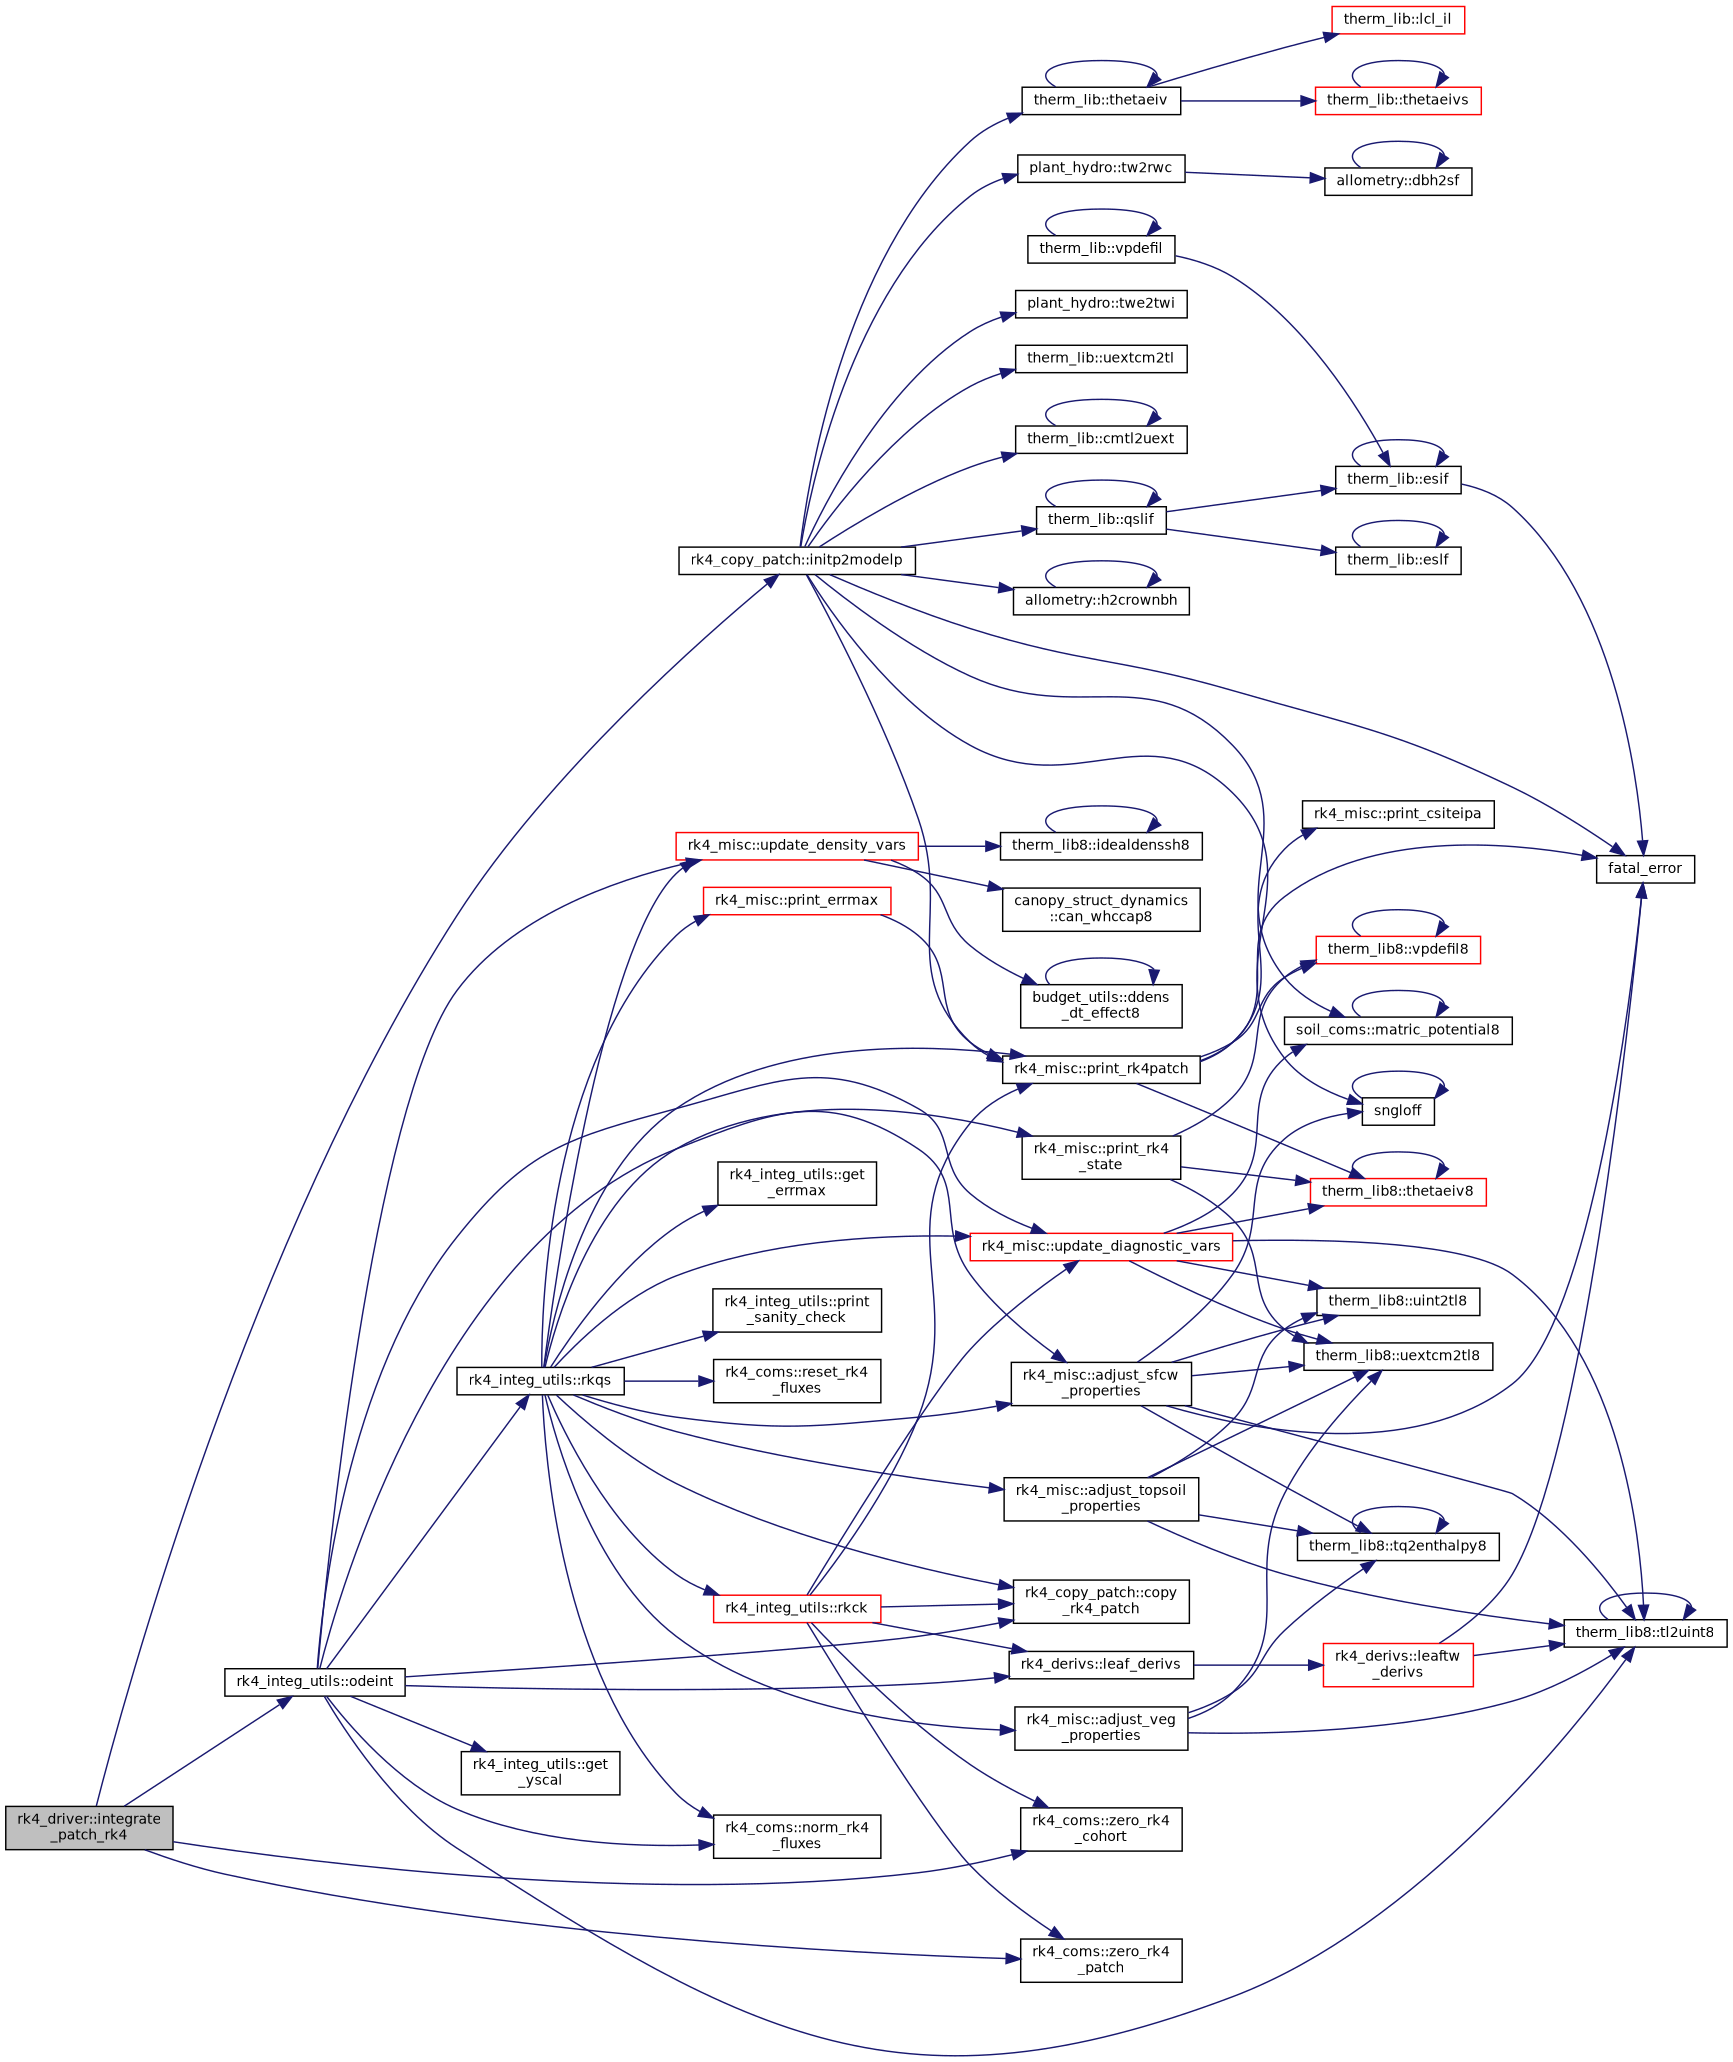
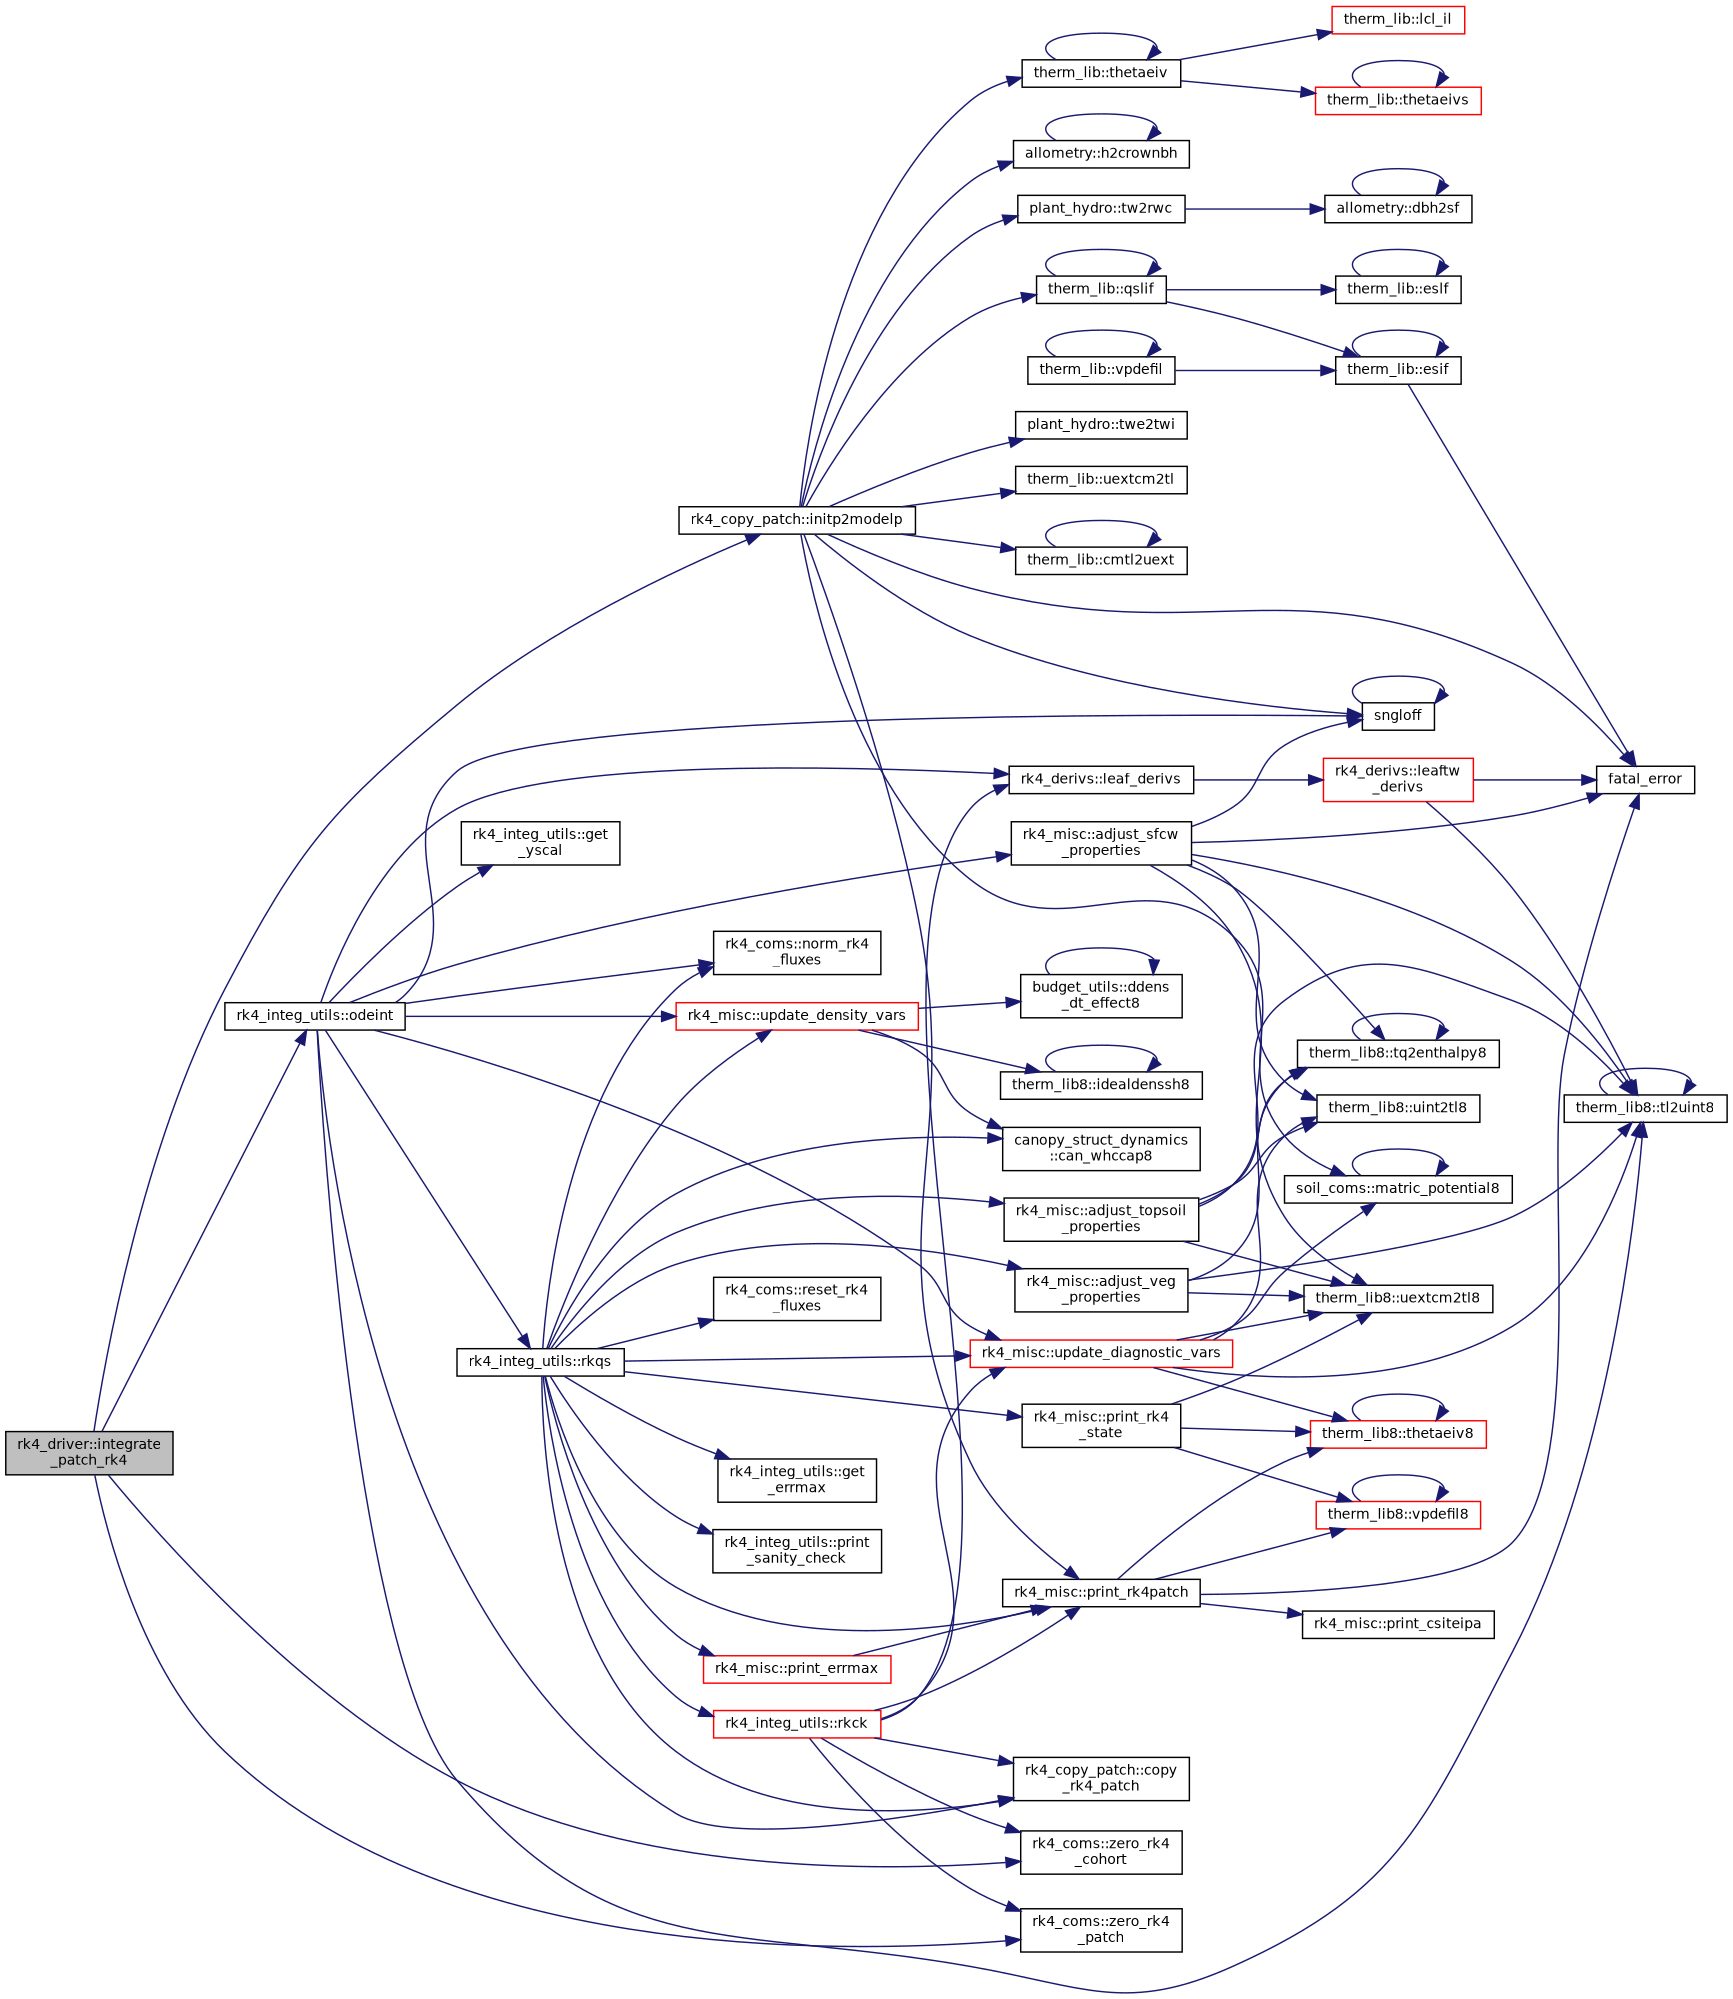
edge "rk4_integ_utils::odeint" -> "sngloff": added
edge "rk4_integ_utils::rkqs" -> "rk4_misc::adjust_sfcw _properties": now "rk4_integ_utils::rkqs" -> "canopy_struct_dynamics ::can_whccap8"
